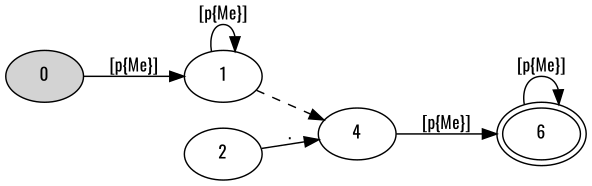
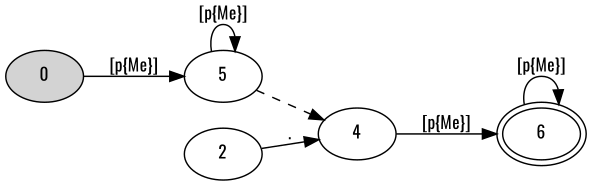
node "1": label "1" -> "5"
